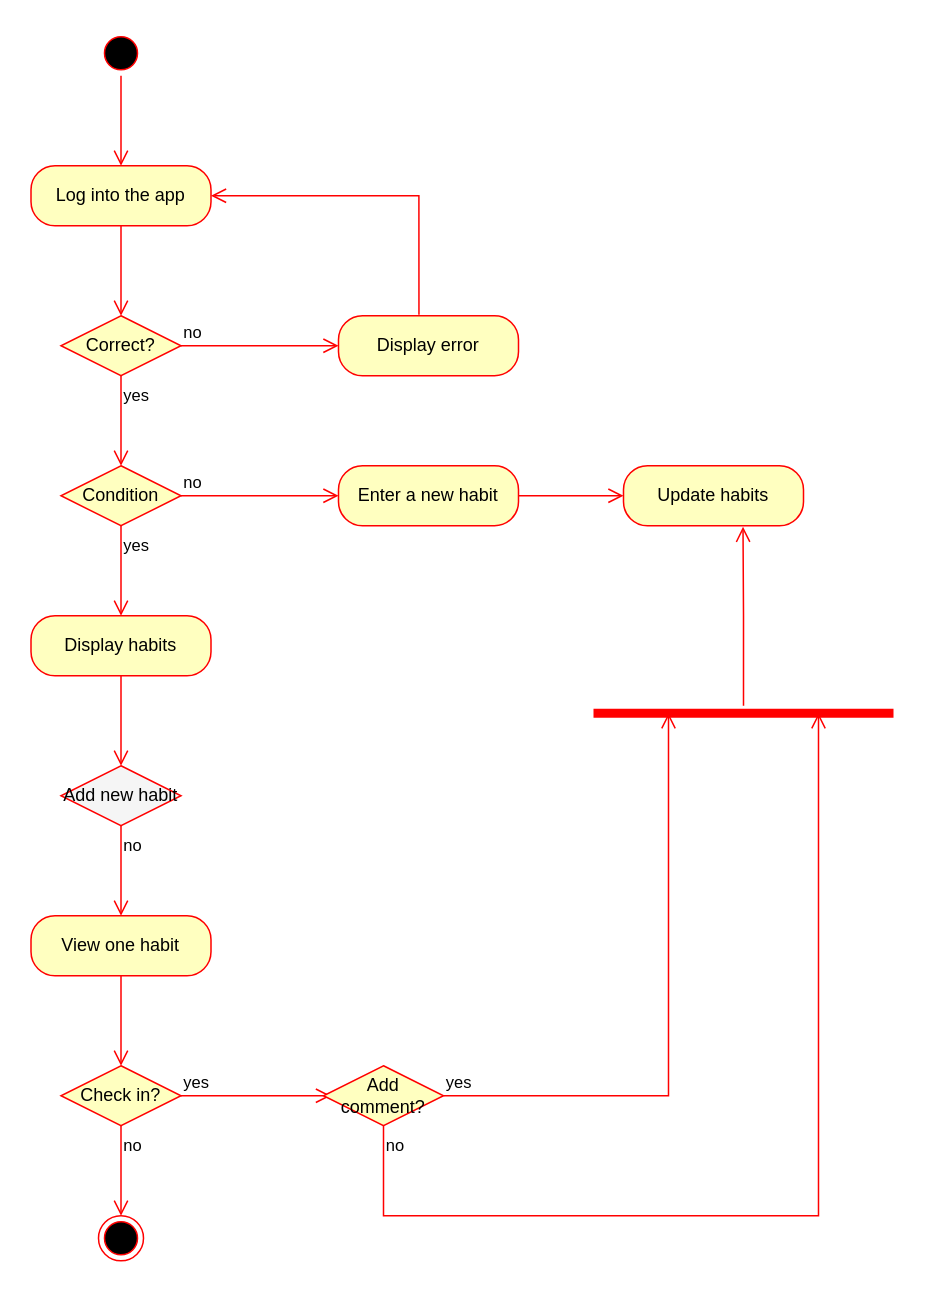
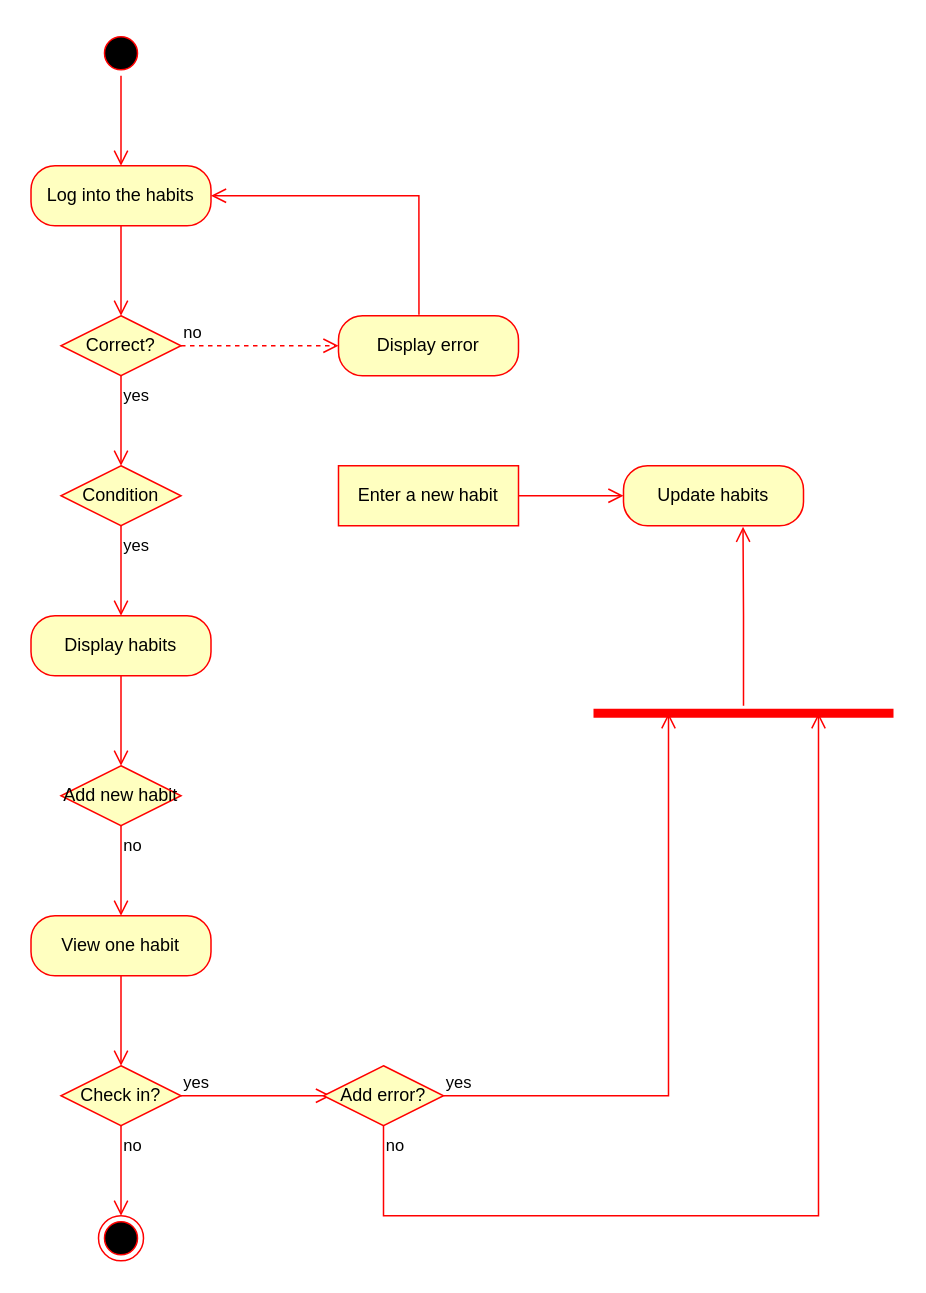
node "Log into the app": label "Log into the app" -> "Log into the habits"
edge "Correct?" -> "Display error": style solid -> dashed
edge "Condition" -> "Enter a new habit": removed, label "no"
node "Enter a new habit": shape rounded rectangle -> rectangle
node "Add new habit": fillcolor #f5f5f5 -> #ffffc0
node "Add comment?": label "Add comment?" -> "Add error?"
